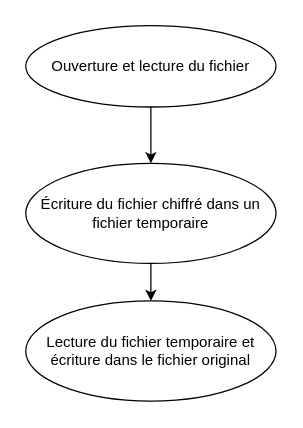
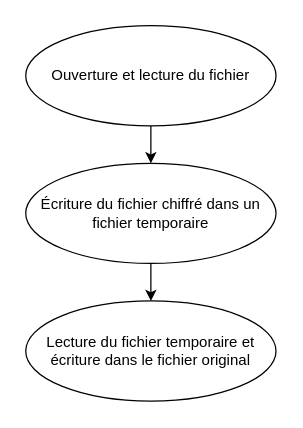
node "Ouverture et lecture du fichier": size 250x81 -> 250x100
